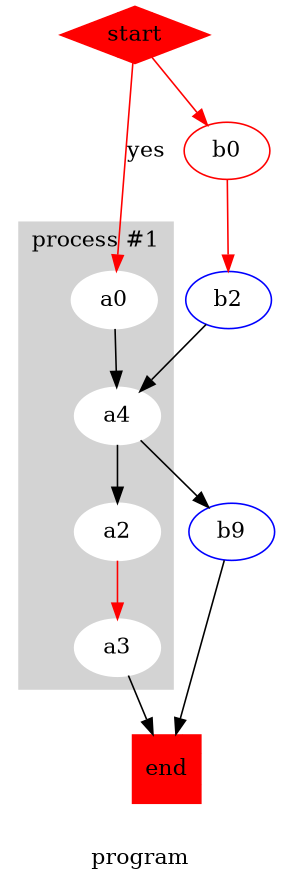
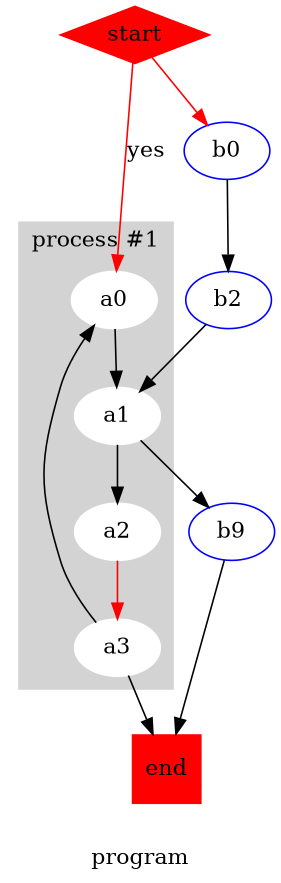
node "b0": color red -> blue
edge "b0" -> "b2": color red -> black
node "a4": label "a4" -> "a1"
edge "a3" -> "a0": added
